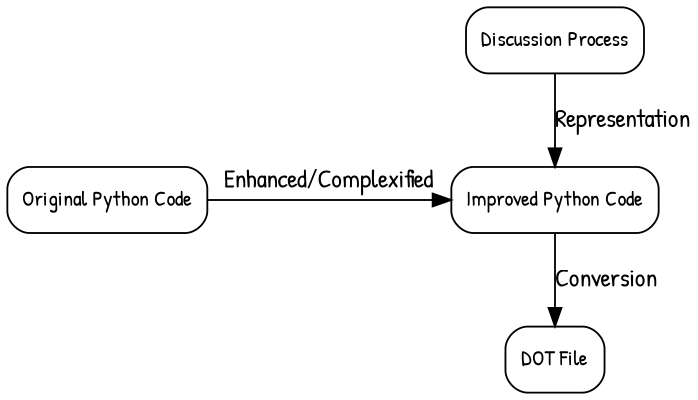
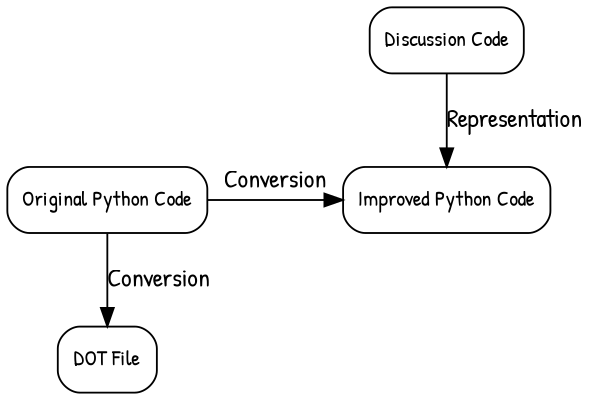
node "Discussion Process": label "Discussion Process" -> "Discussion Code"
edge "Original Python Code" -> "Improved Python Code": label "Enhanced/Complexified" -> "Conversion"
edge "Improved Python Code" -> "DOT File": now "Original Python Code" -> "DOT File"
